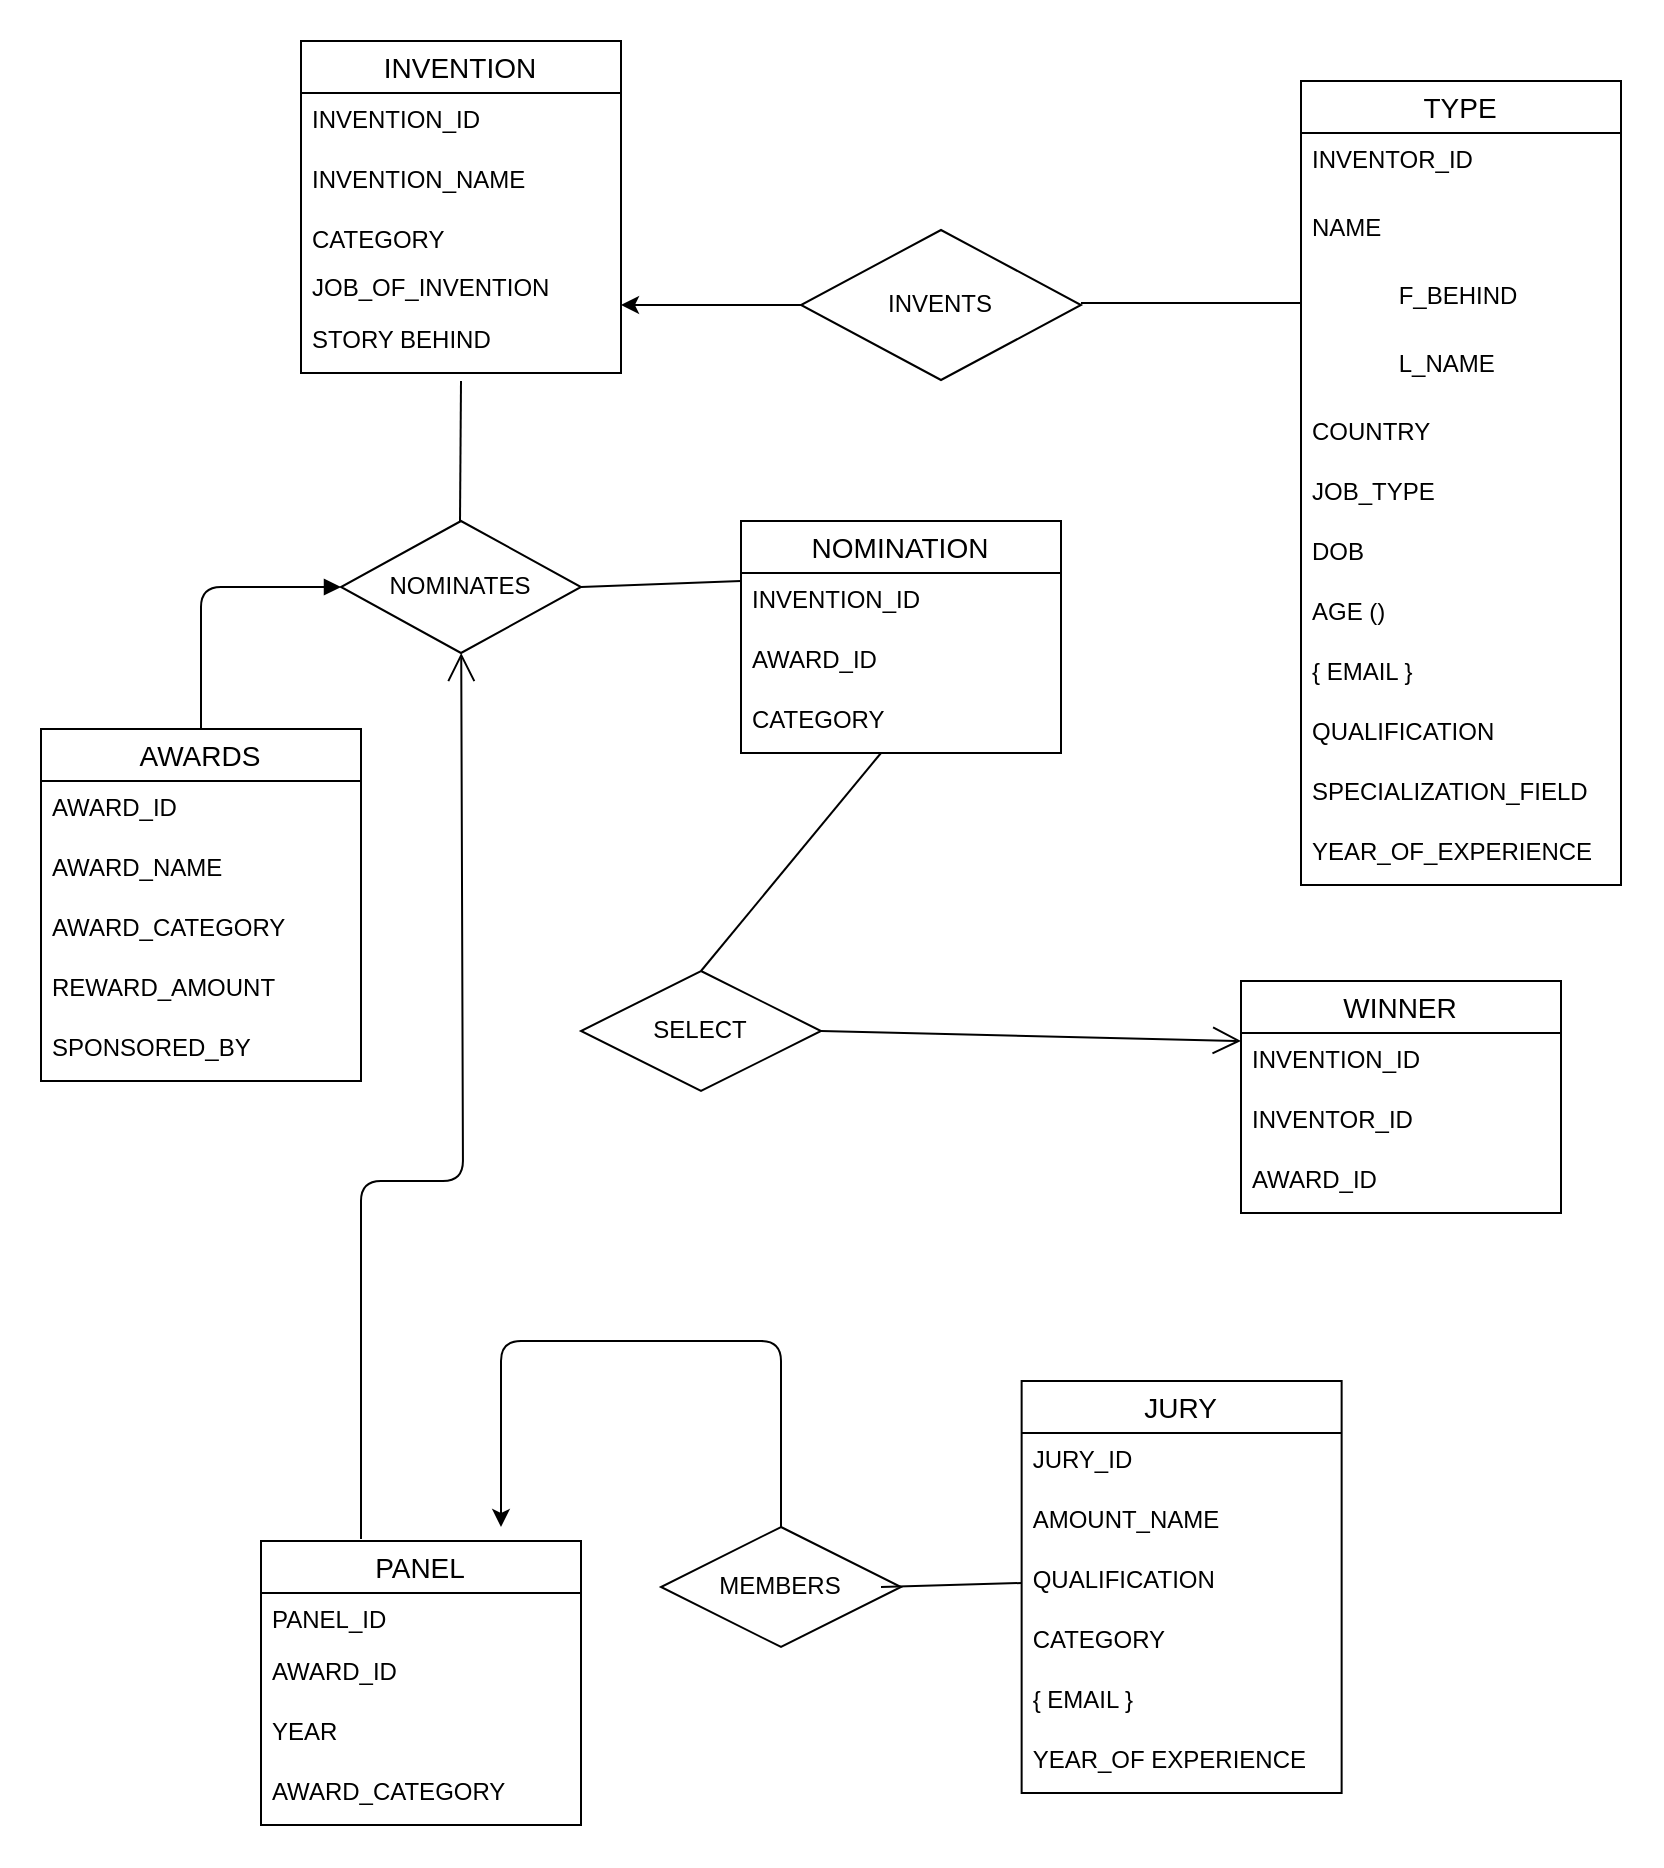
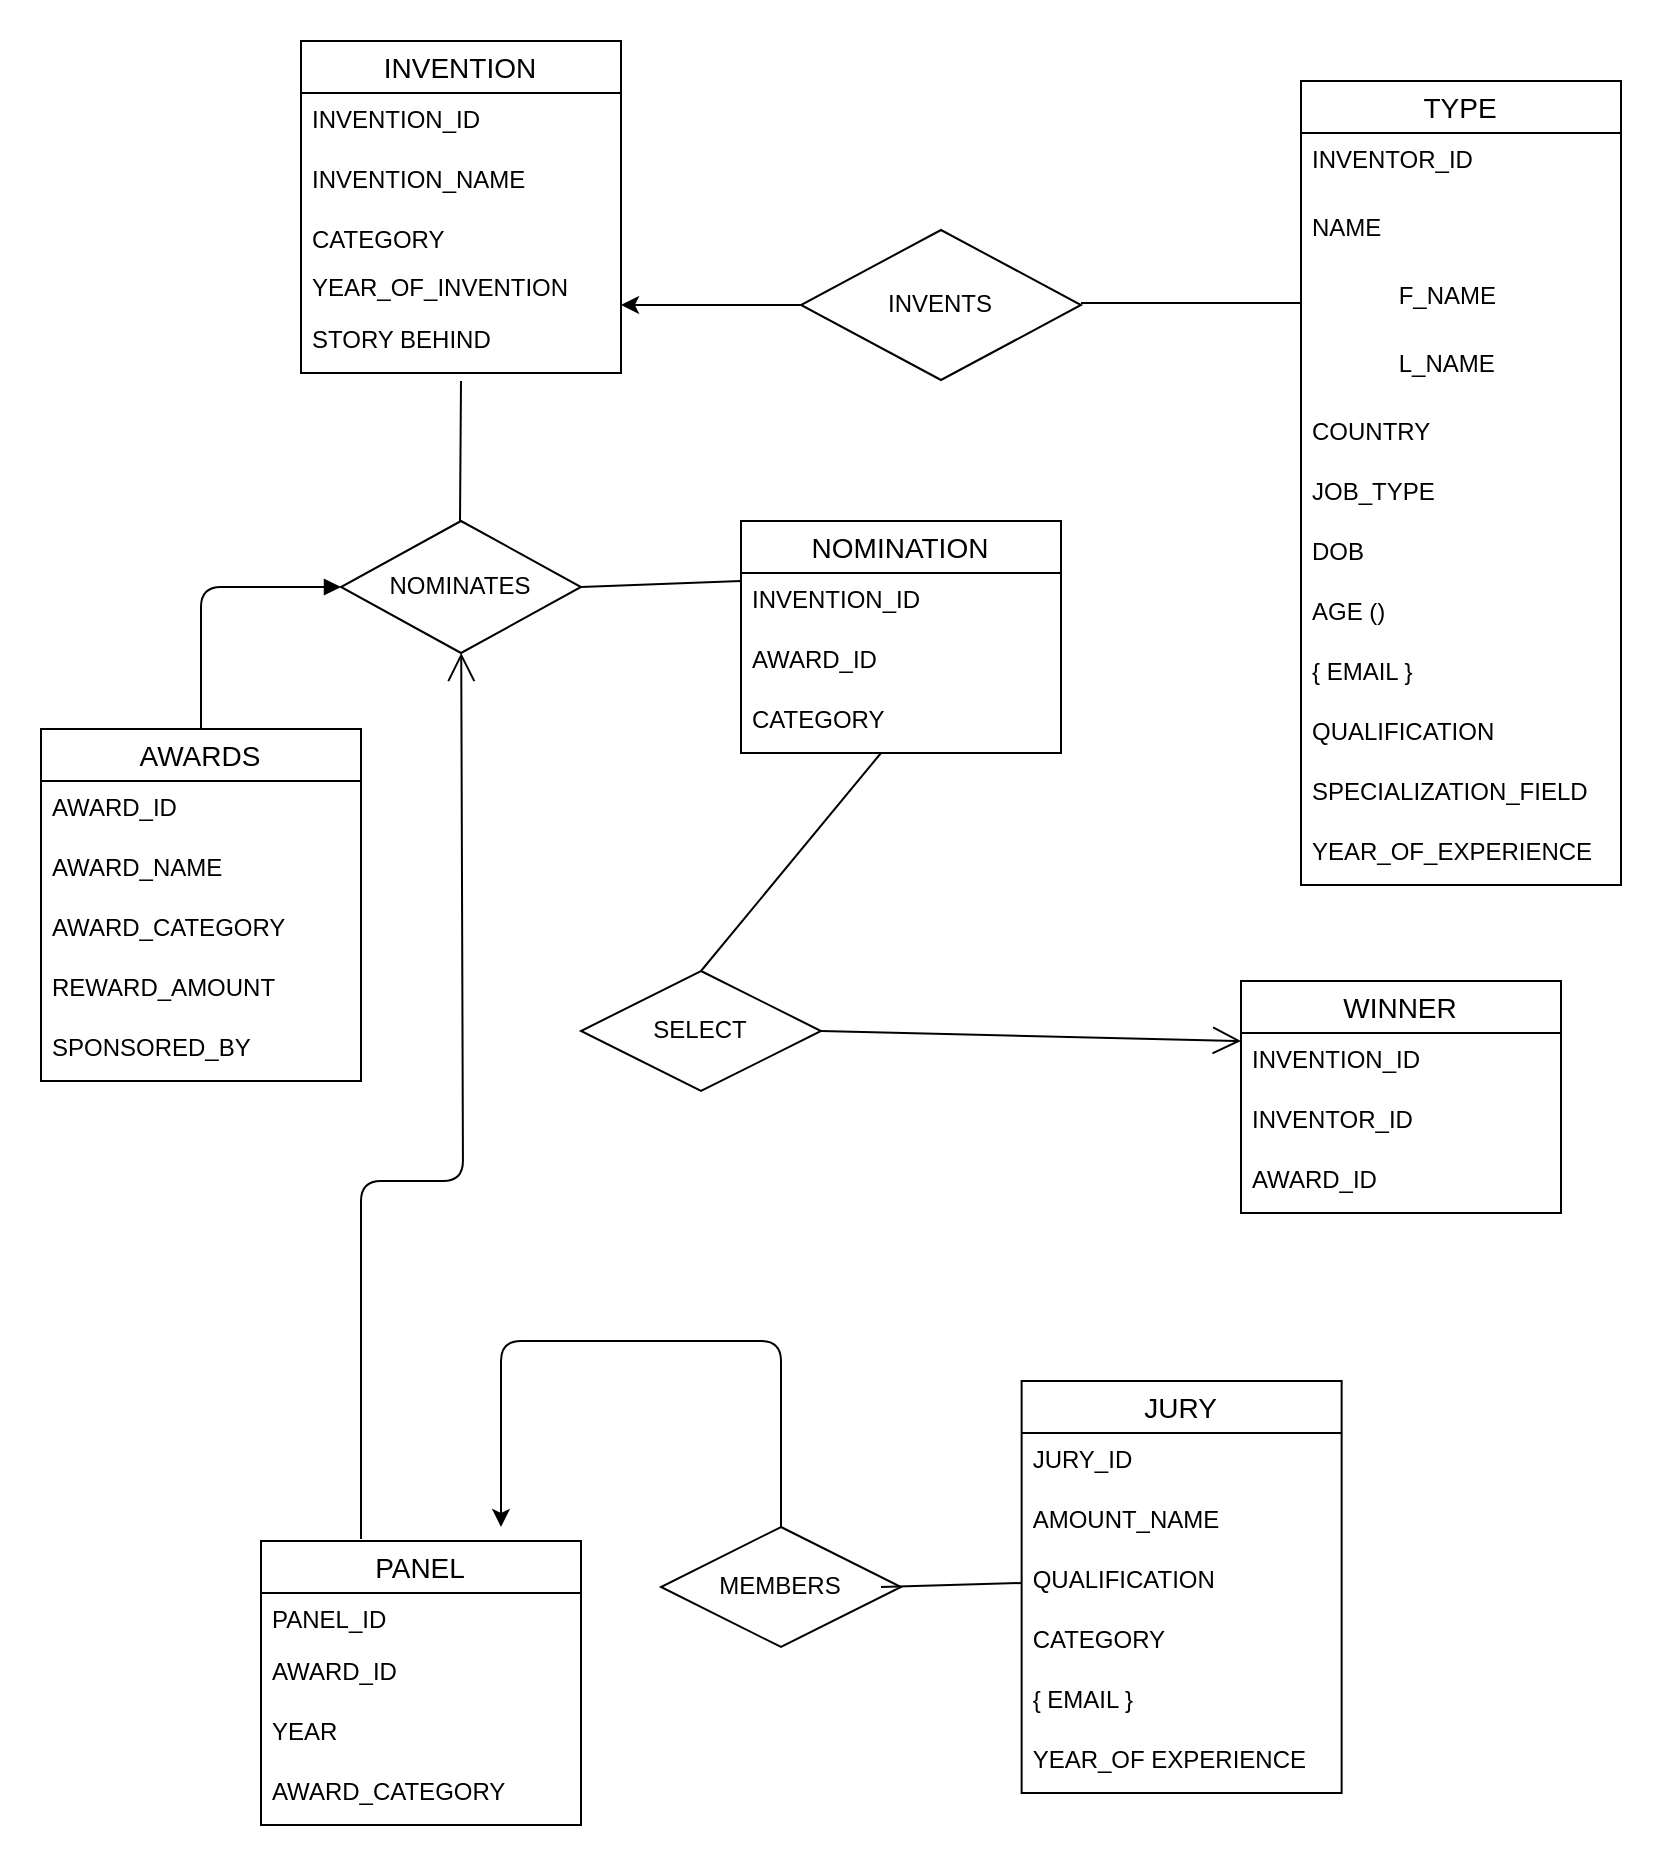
node "JOB_OF_INVENTION": label "JOB_OF_INVENTION" -> "YEAR_OF_INVENTION"
node "F_BEHIND": label "F_BEHIND" -> "F_NAME"
